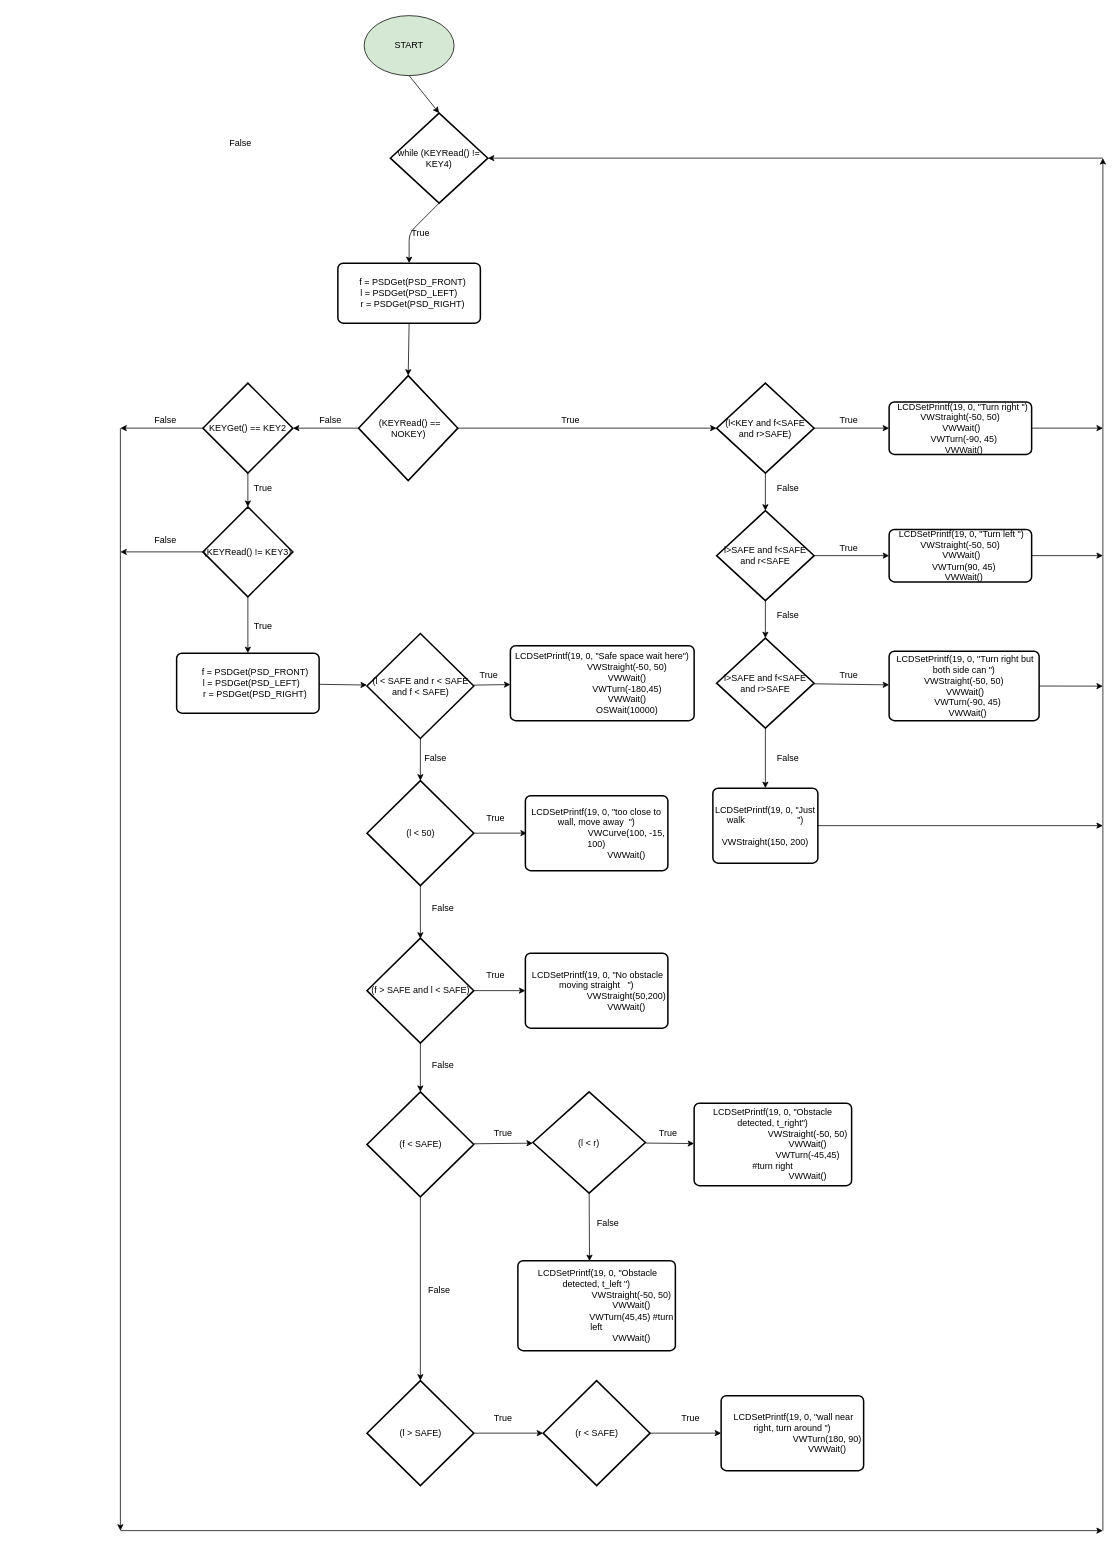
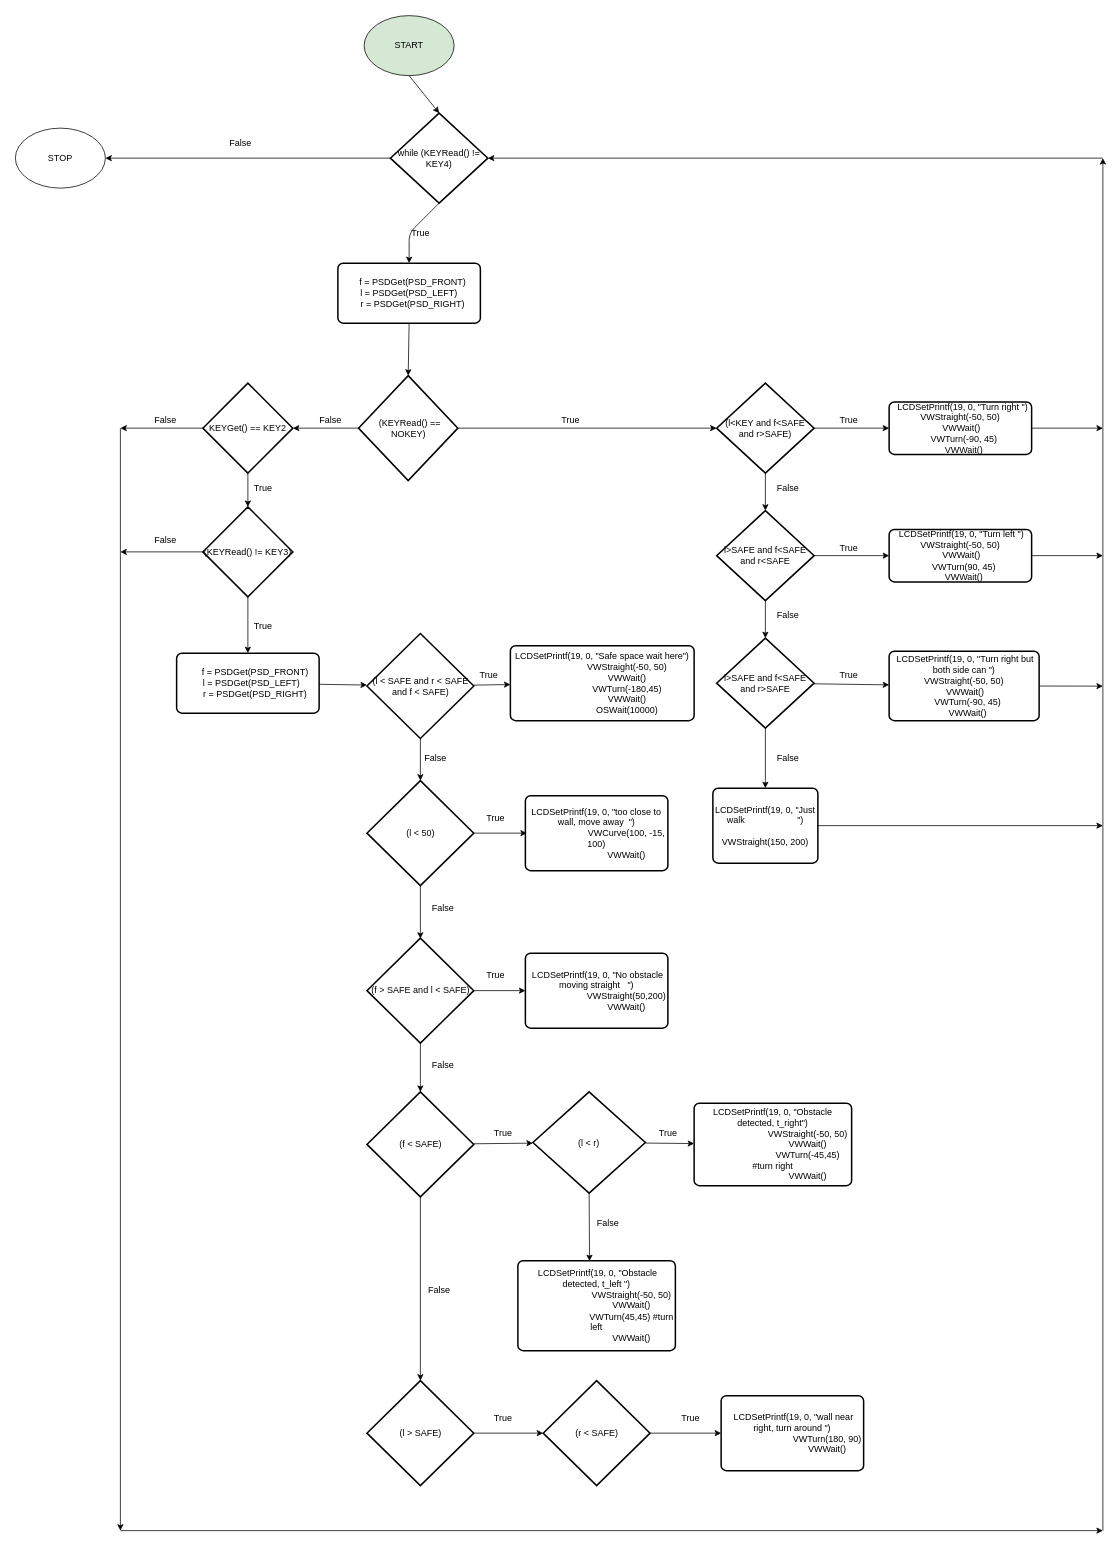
node "STOP": added
edge "while (KEYRead() != KEY4)" -> "STOP": added
